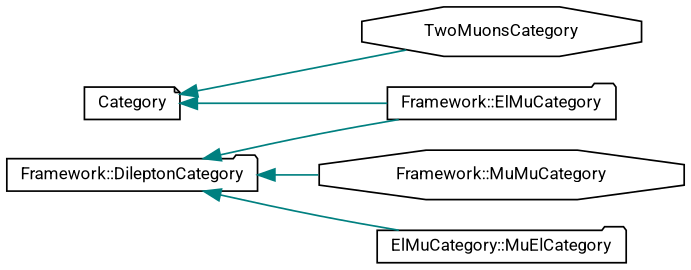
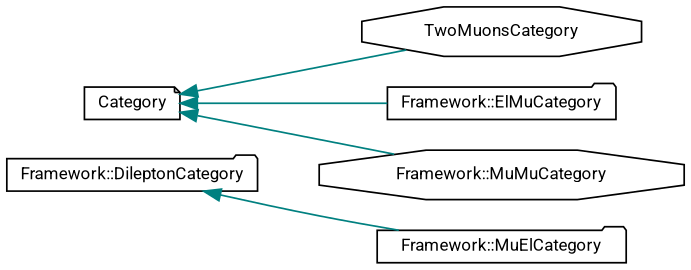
edge "Framework::ElMuCategory" -> "Framework::DileptonCategory": removed
edge "Framework::MuMuCategory" -> "Framework::DileptonCategory": now "Framework::MuMuCategory" -> "Category"
node "ElMuCategory::MuElCategory": label "ElMuCategory::MuElCategory" -> "Framework::MuElCategory"
